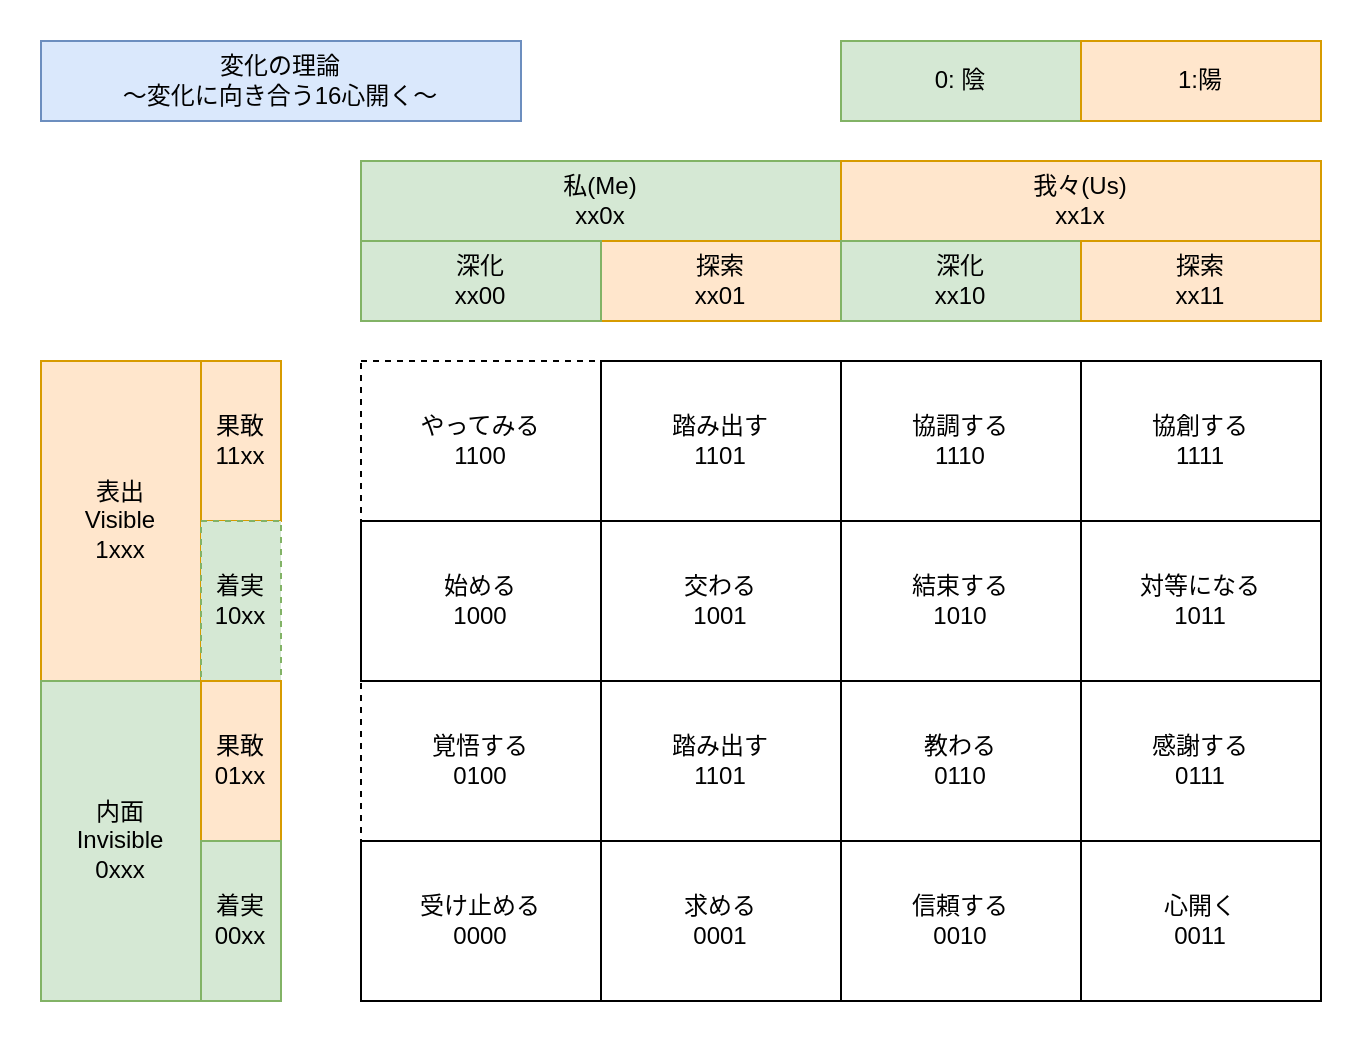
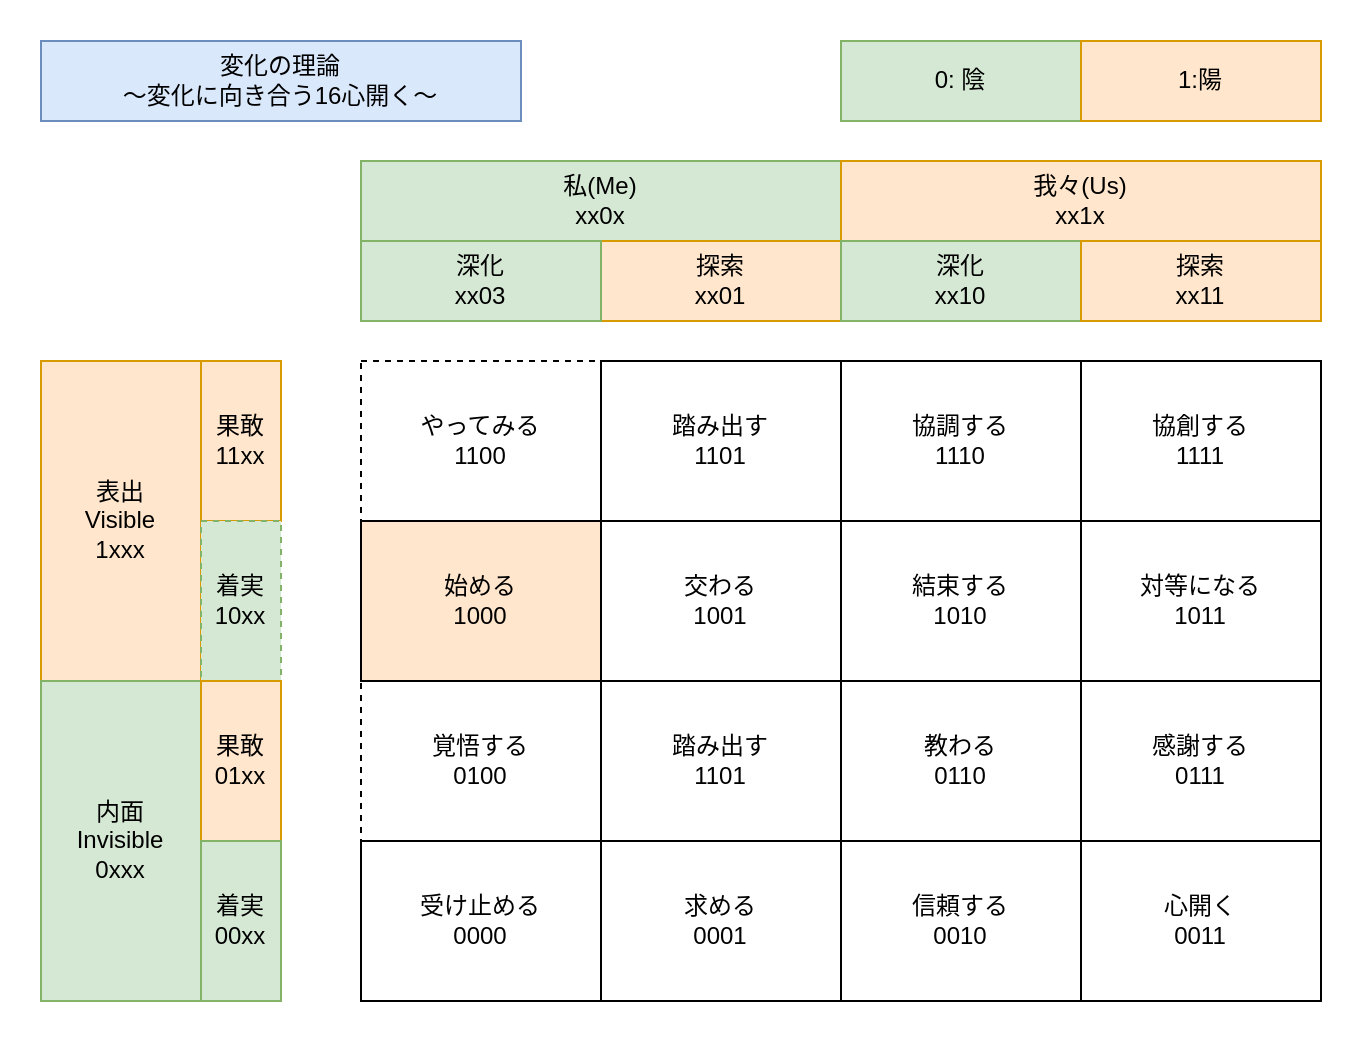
node "深化 xx00": label "深化 xx00" -> "深化 xx03"
node "始める 1000": fillcolor #ffffff -> #ffe6cc
